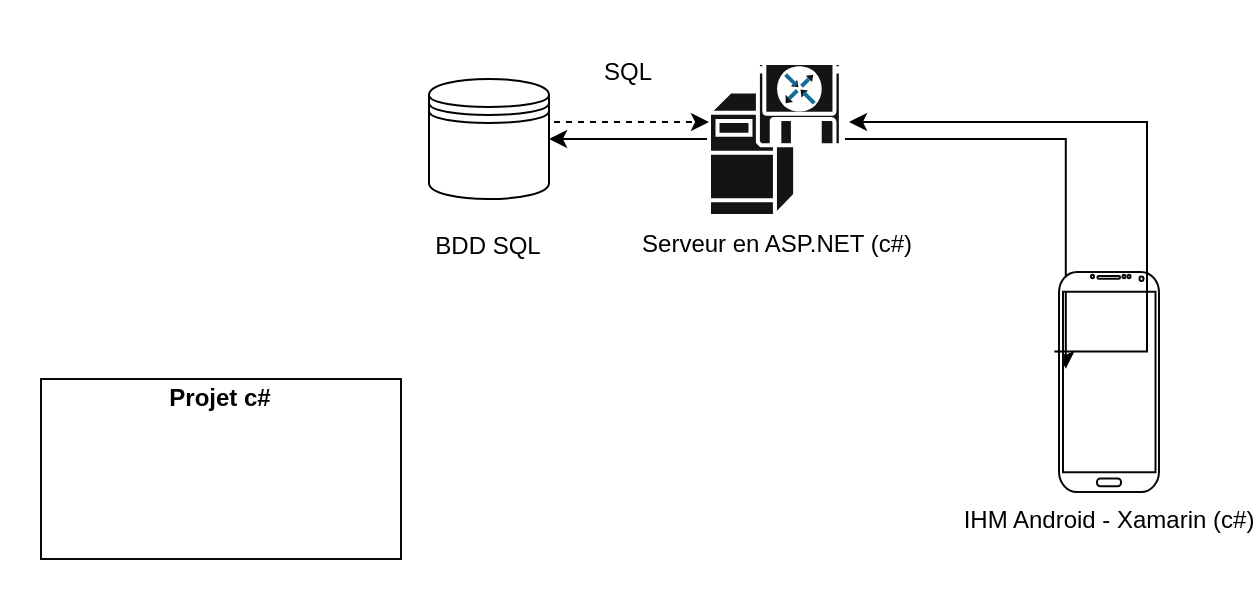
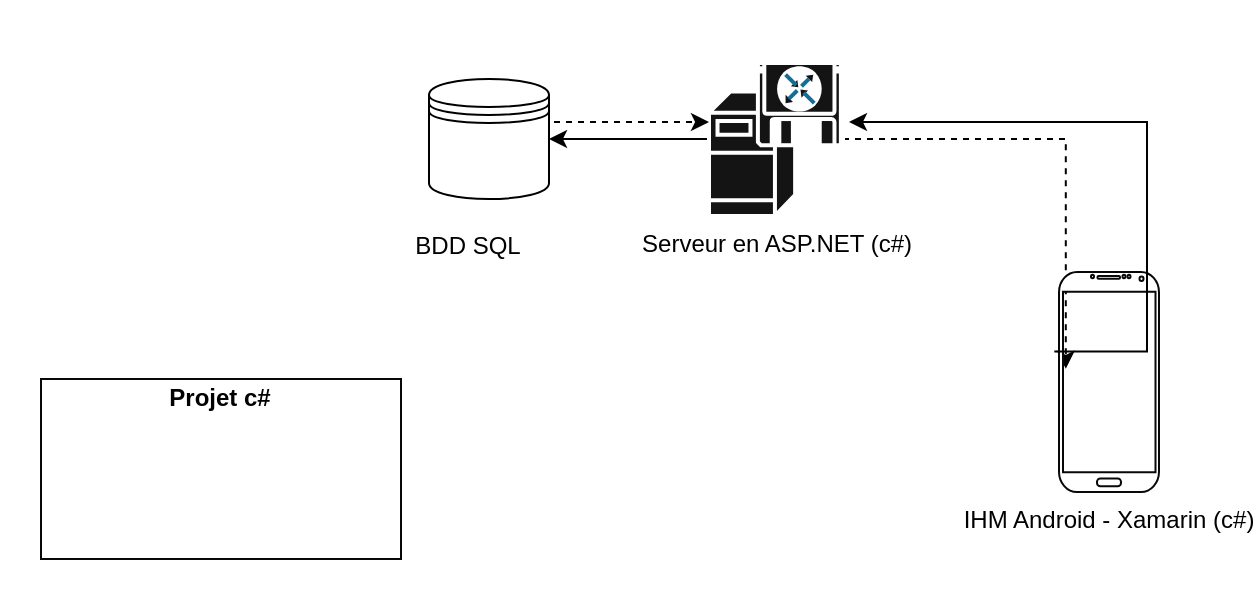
node "SQL": removed
edge "Serveur en ASP.NET (c#)" -> "IHM Android - Xamarin (c#)": style solid -> dashed
node "BDD SQL": moved (489, 246) -> (469, 246)
